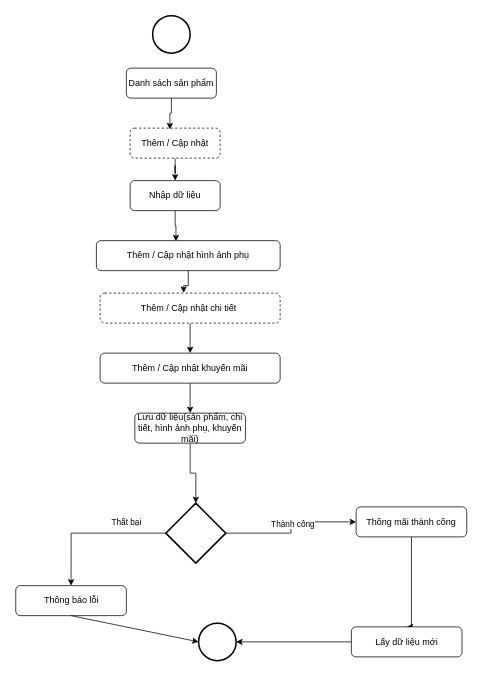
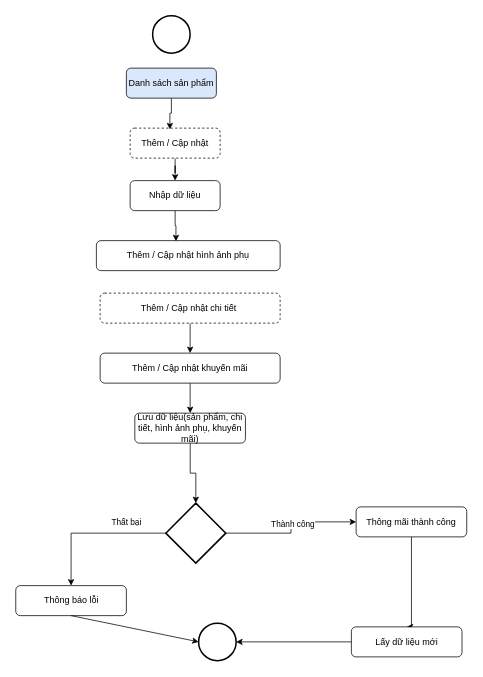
node "Danh sách sản phẩm": fillcolor #ffffff -> #dae8fc
edge "Thêm / Cập nhật hình ảnh phụ" -> "Thêm / Cập nhật chi tiết": removed
